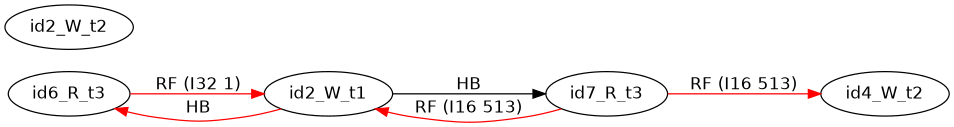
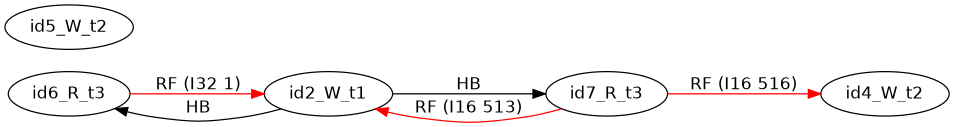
node "id2_W_t2": label "id2_W_t2" -> "id5_W_t2"
edge "id7_R_t3" -> "id4_W_t2": label "RF (I16 513)" -> "RF (I16 516)"
edge "id2_W_t1" -> "id6_R_t3": color red -> black
